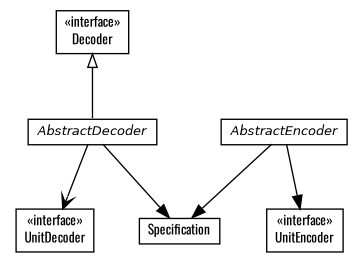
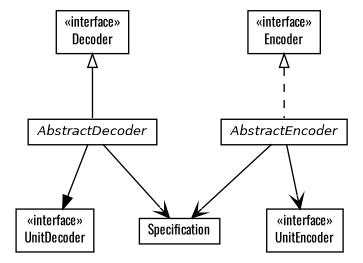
node "Encoder": added
edge "AbstractDecoder" -> "UnitDecoder": arrowhead open -> normal
edge "AbstractEncoder" -> "UnitEncoder": arrowhead normal -> open
edge "AbstractDecoder" -> "Specification": arrowhead normal -> open
edge "AbstractEncoder" -> "Specification": arrowhead normal -> open
